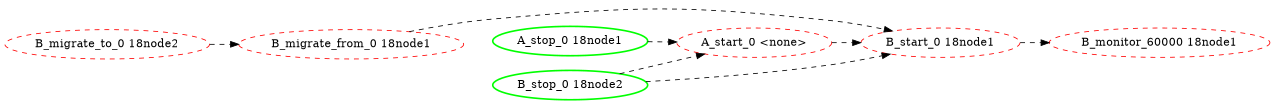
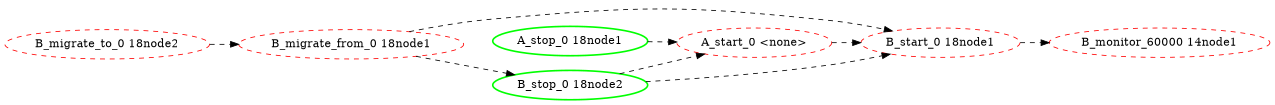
node "B_monitor_60000 18node1": label "B_monitor_60000 18node1" -> "B_monitor_60000 14node1"
edge "B_migrate_from_0 18node1" -> "B_stop_0 18node2": added
